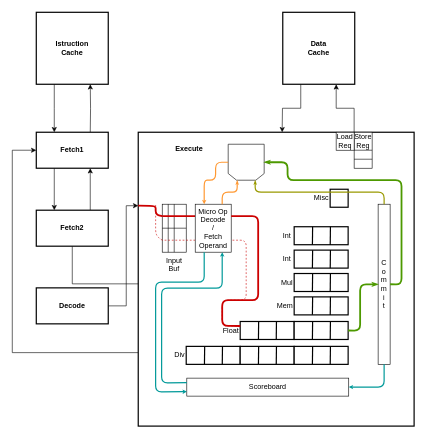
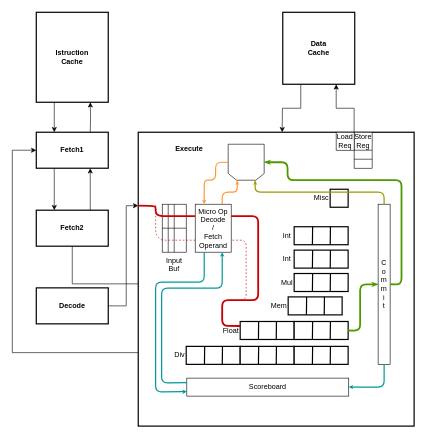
node "Istruction Cache": size 72x72 -> 72x90
node "Mem": moved (321, 306) -> (315, 306)
